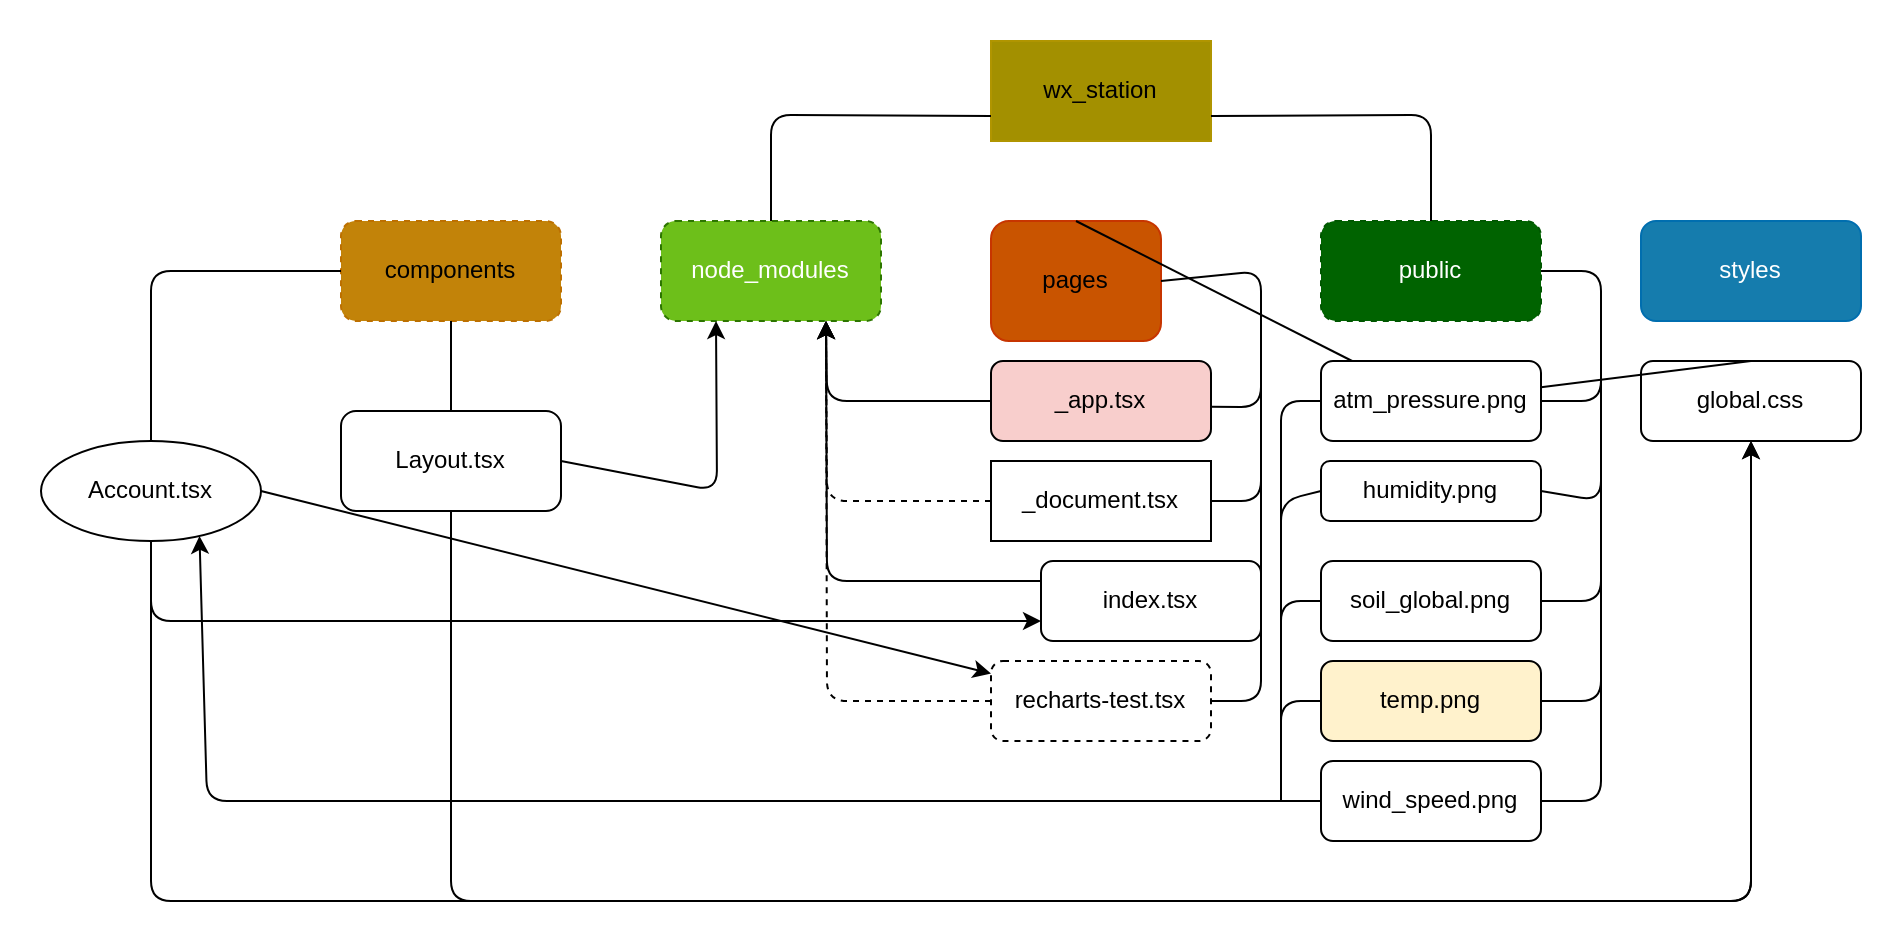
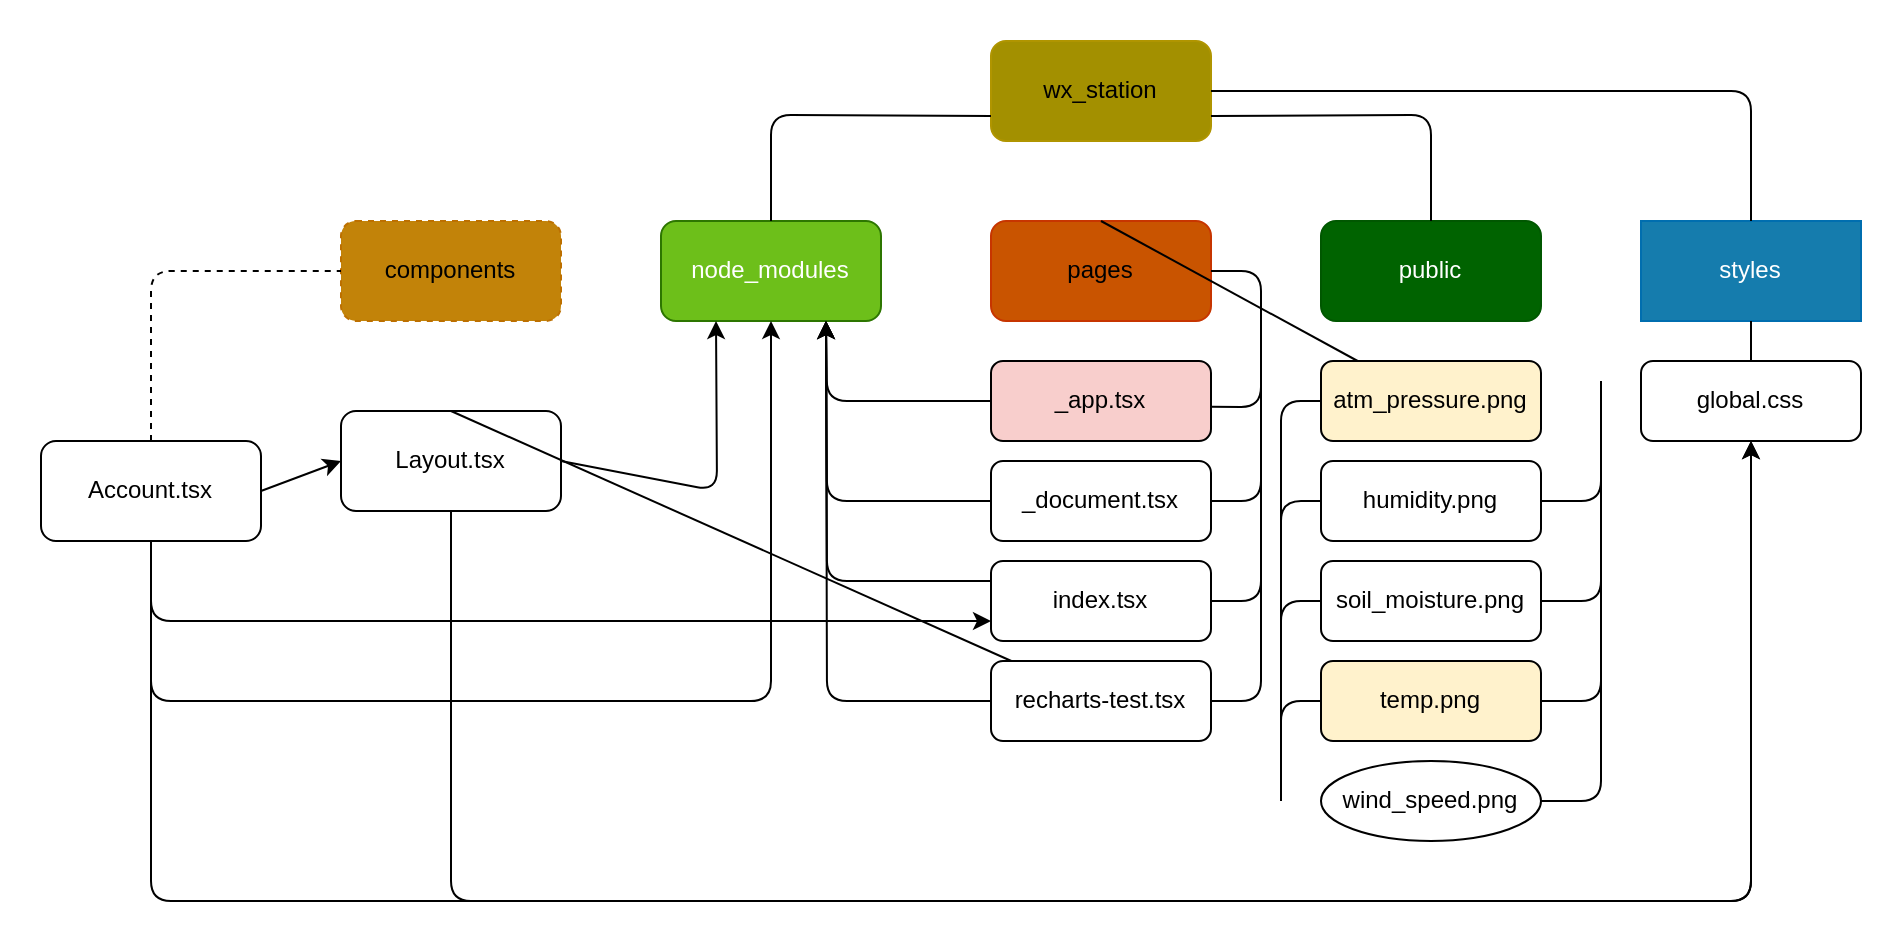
node "wx_station": shape rectangle -> rounded rectangle
edge "wx_station" -- "styles": added
edge "components" -- "Account.tsx": style solid -> dashed
node "node_modules": style dashed -> solid
node "public": style dashed -> solid
node "styles": shape rounded rectangle -> rectangle
node "pages": size 170x120 -> 220x100
edge "public" -- "atm_pressure.png": removed
edge "components" -- "Layout.tsx": now "recharts-test.tsx" -- "Layout.tsx"
edge "atm_pressure.png" -- "global.css": now "styles" -- "global.css"
edge "_app.tsx" -> "node_modules": arrowhead classic -> open
node "atm_pressure.png": fillcolor #ffffff -> #fff2cc
node "Account.tsx": shape ellipse -> rounded rectangle
node "humidity.png": size 220x60 -> 220x80
edge "_document.tsx" -> "node_modules": style dashed -> solid
node "_document.tsx": shape rectangle -> rounded rectangle
edge "Account.tsx" -> "recharts-test.tsx": now "Account.tsx" -> "Layout.tsx"
node "index.tsx": moved (1151, 601) -> (1101, 601)
node "soil_global.png": label "soil_global.png" -> "soil_moisture.png"
edge "Account.tsx" -> "node_modules": added
edge "recharts-test.tsx" -> "node_modules": style dashed -> solid
node "recharts-test.tsx": style dashed -> solid
edge "wind_speed.png" -> "Account.tsx": removed
node "wind_speed.png": shape rounded rectangle -> ellipse
